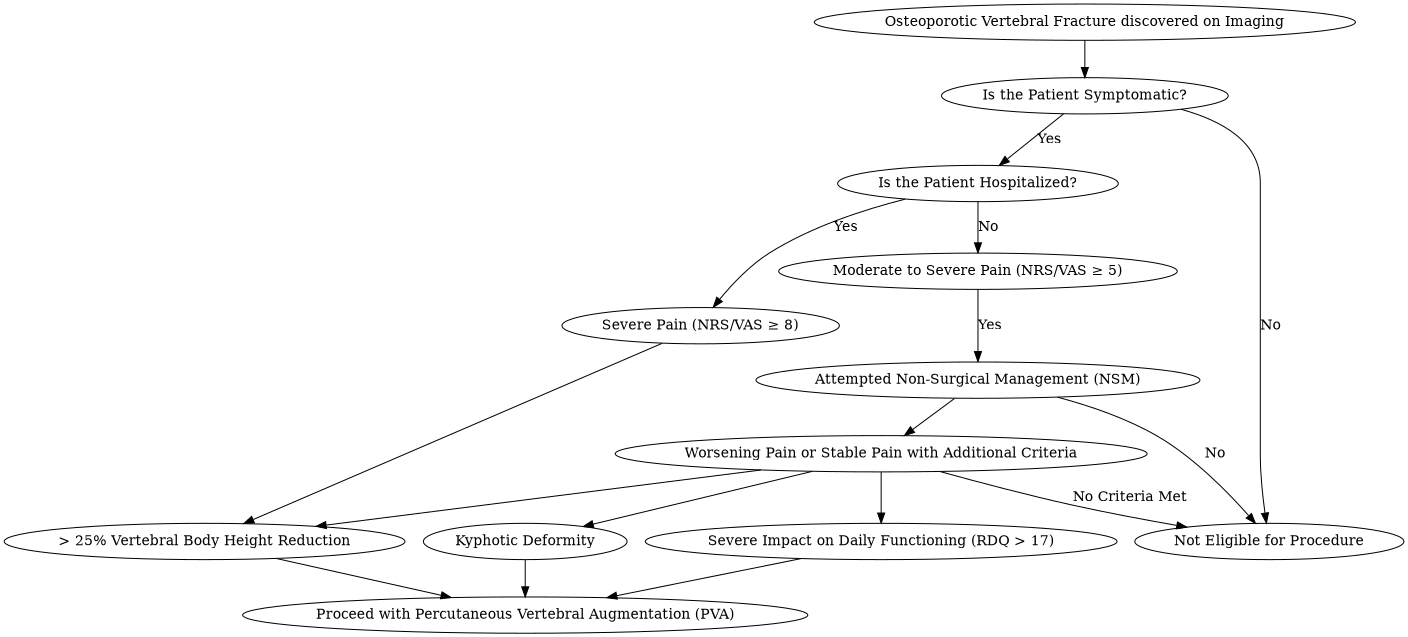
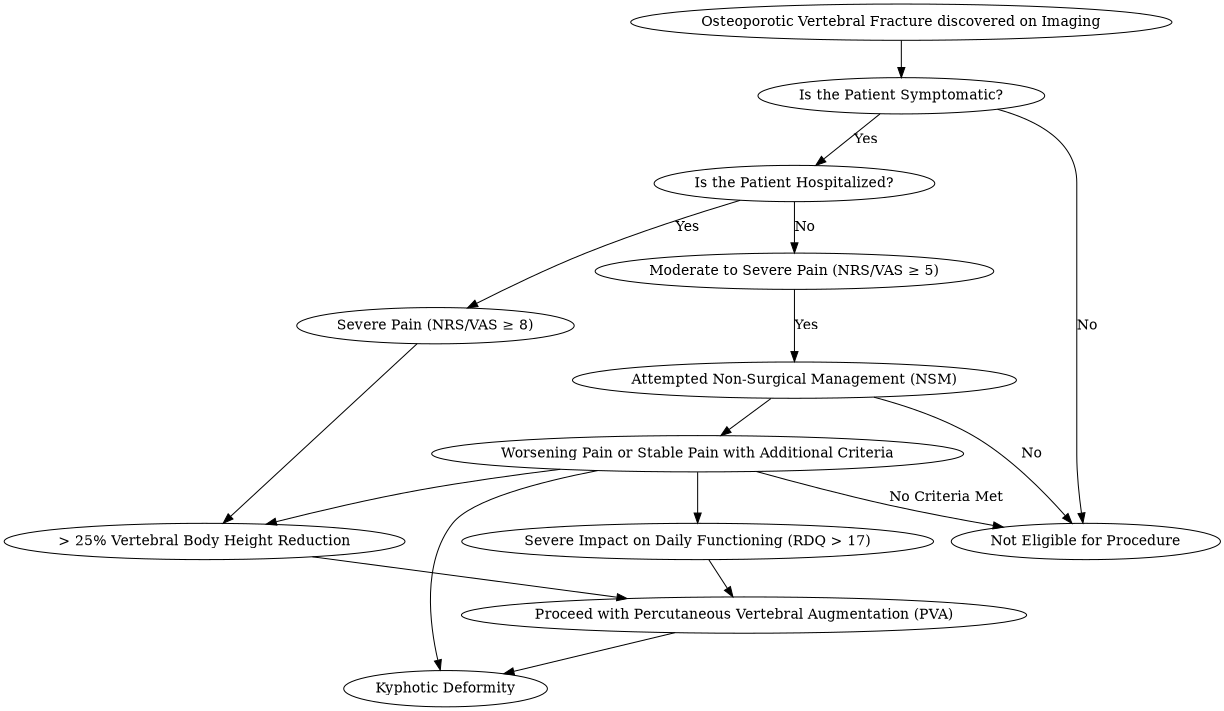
edge "Kyphotic Deformity" -> "Proceed with Percutaneous Vertebral Augmentation (PVA)": reversed
